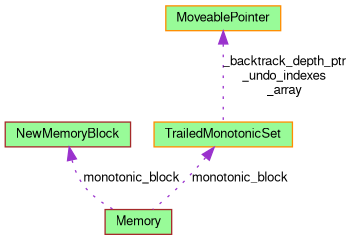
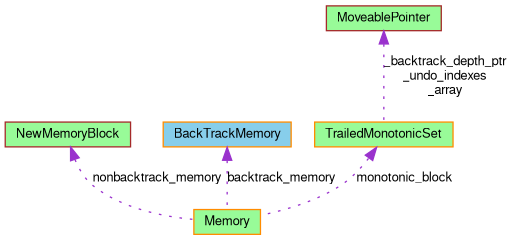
node "MoveablePointer": color darkorange -> brown
node "BackTrackMemory": added
edge "Memory" -> "NewMemoryBlock": label "monotonic_block" -> "nonbacktrack_memory"
node "Memory": color brown -> darkorange
